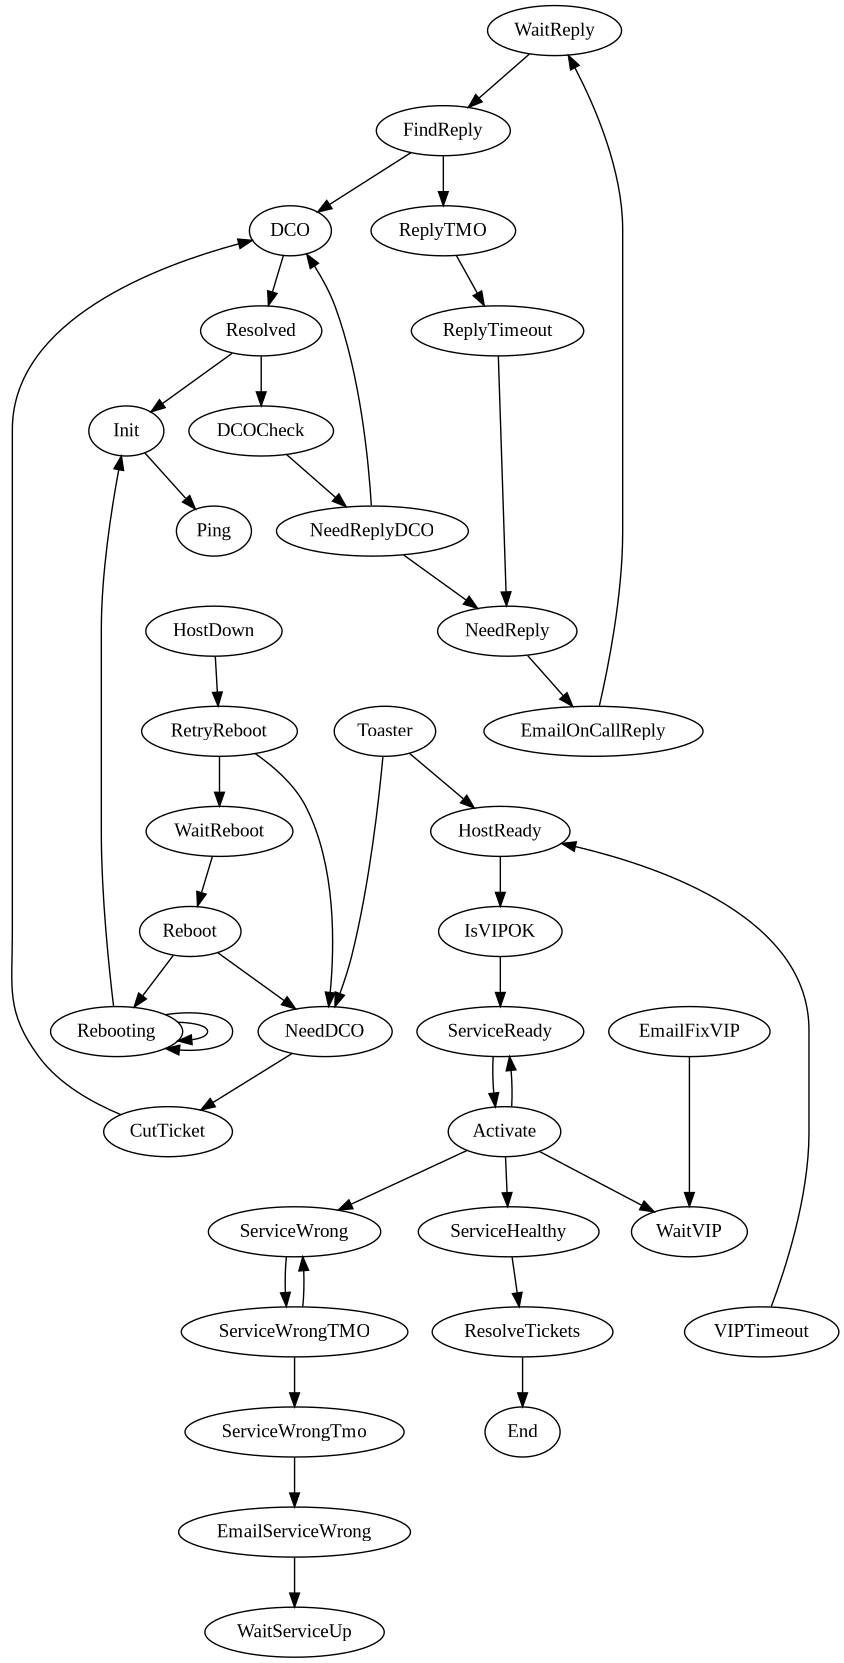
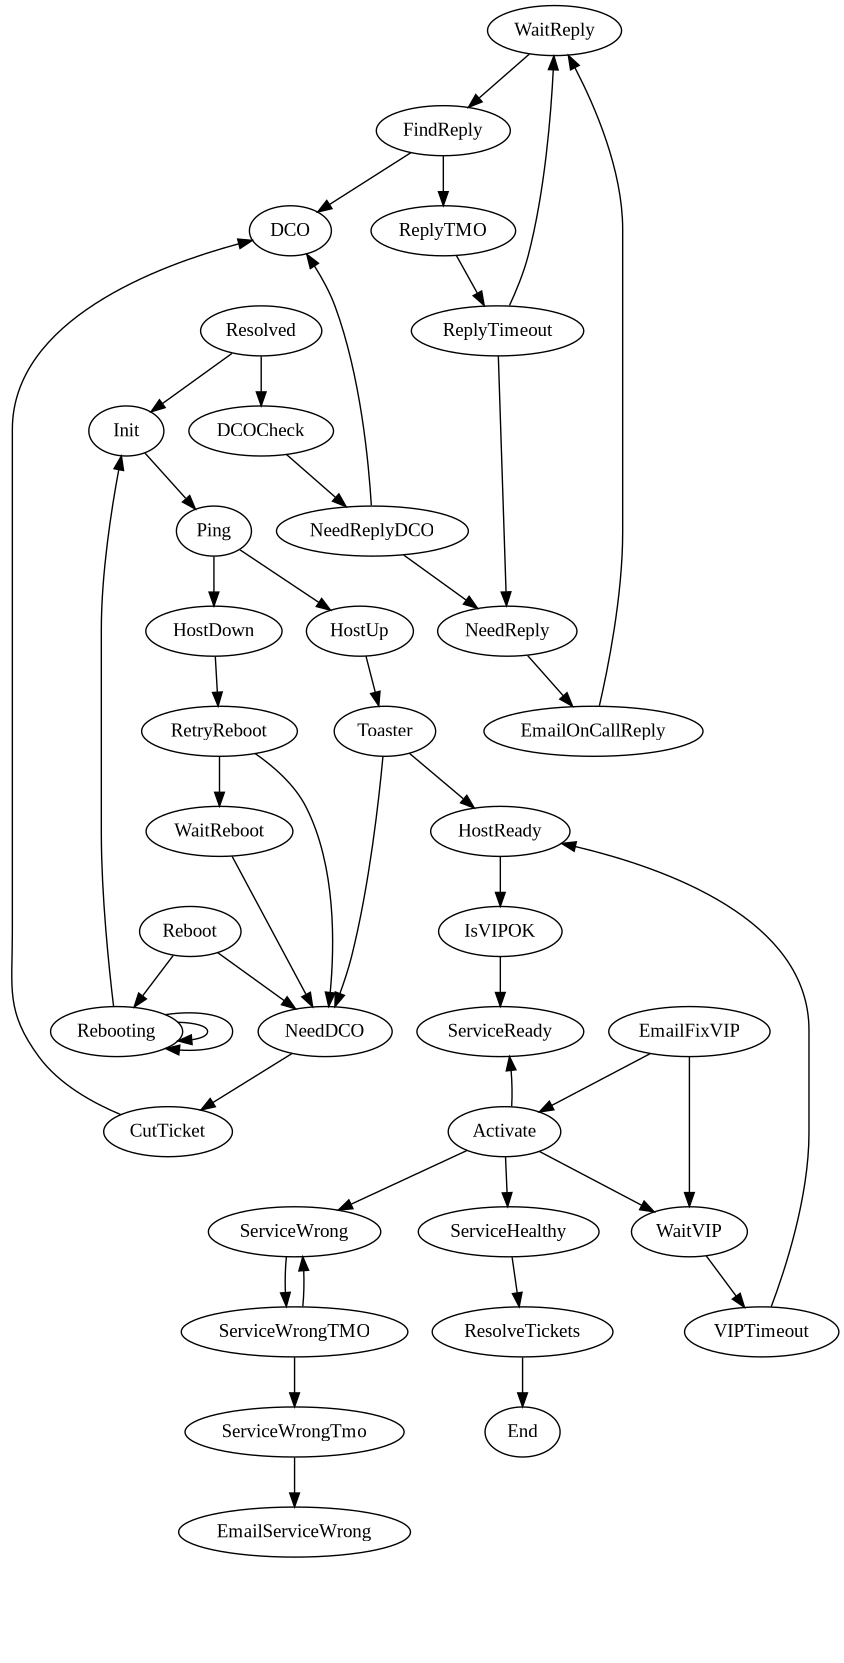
edge "ReplyTimeout" -> "WaitReply": added
edge "DCO" -> "Resolved": removed
edge "Ping" -> "HostDown": added
node "HostUp": added
edge "WaitReboot" -> "Reboot": now "WaitReboot" -> "NeedDCO"
edge "ServiceReady" -> "Activate": now "EmailFixVIP" -> "Activate"
edge "WaitVIP" -> "VIPTimeout": added
node "WaitServiceUp": removed
